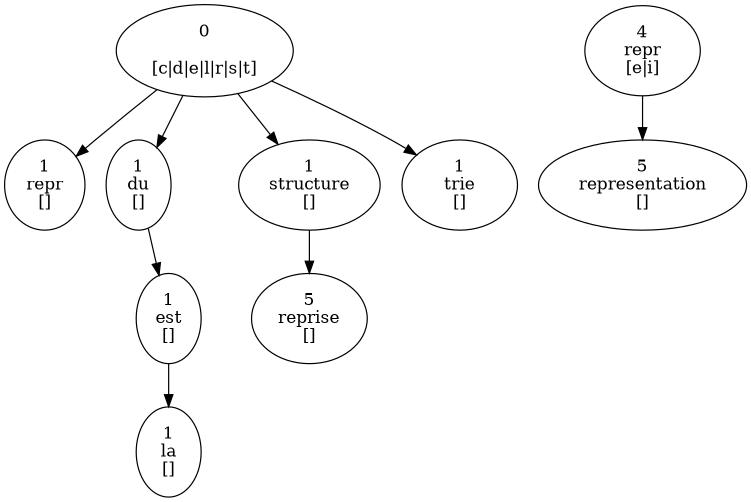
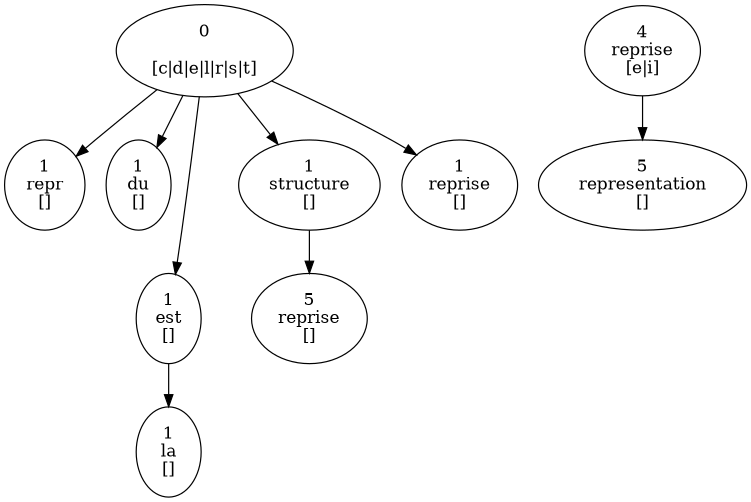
node "4 repr [e|i]": label "4 repr [e|i]" -> "4 reprise [e|i]"
node "1 trie []": label "1 trie []" -> "1 reprise []"
edge "1 du []" -> "1 est []": now "0 [c|d|e|l|r|s|t]" -> "1 est []"
